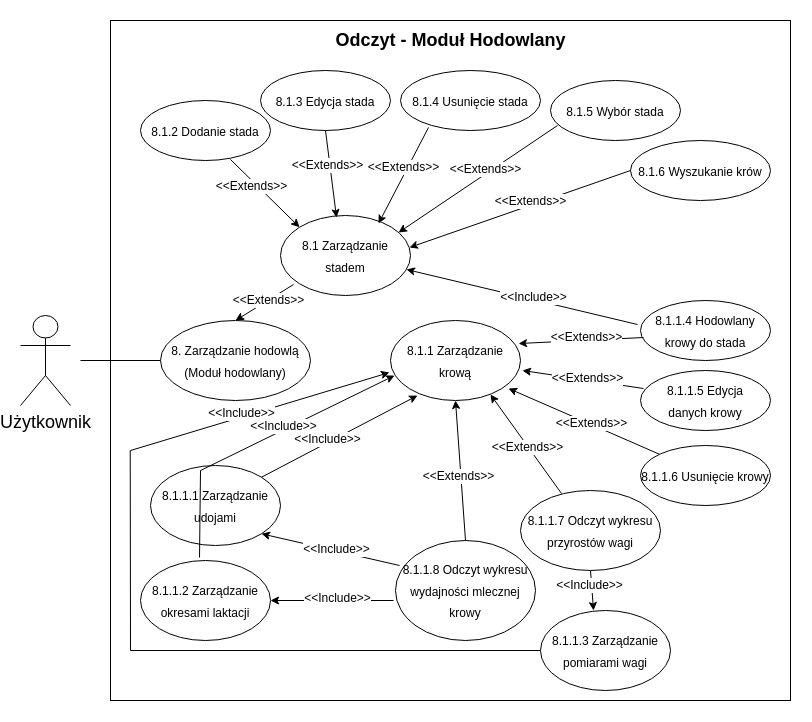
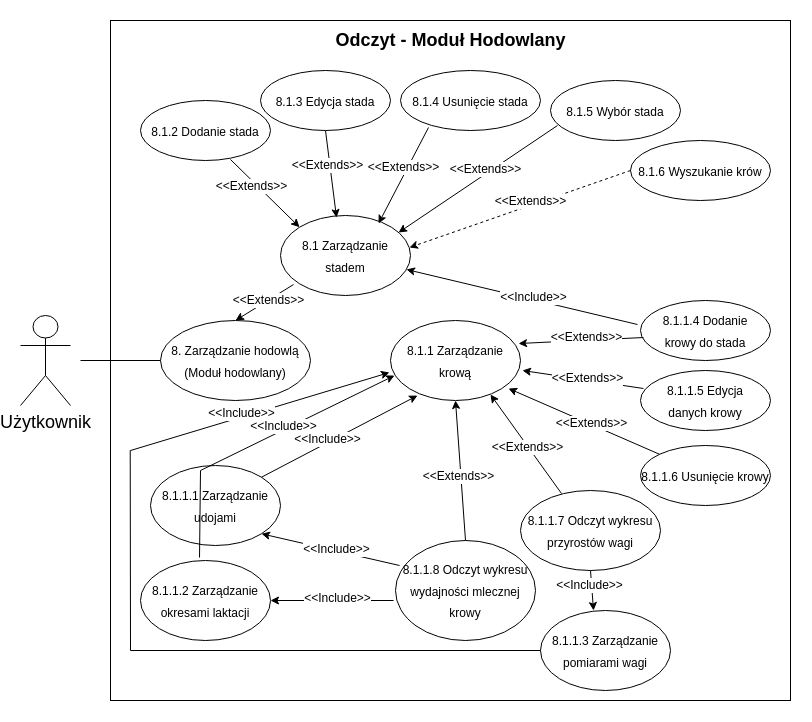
edge "8.1.6 Wyszukanie krów" -> "8.1 Zarządzanie stadem": style solid -> dashed
node "8.1.1.4 Hodowlany krowy do stada": label "8.1.1.4 Hodowlany krowy do stada" -> "8.1.1.4 Dodanie krowy do stada"
